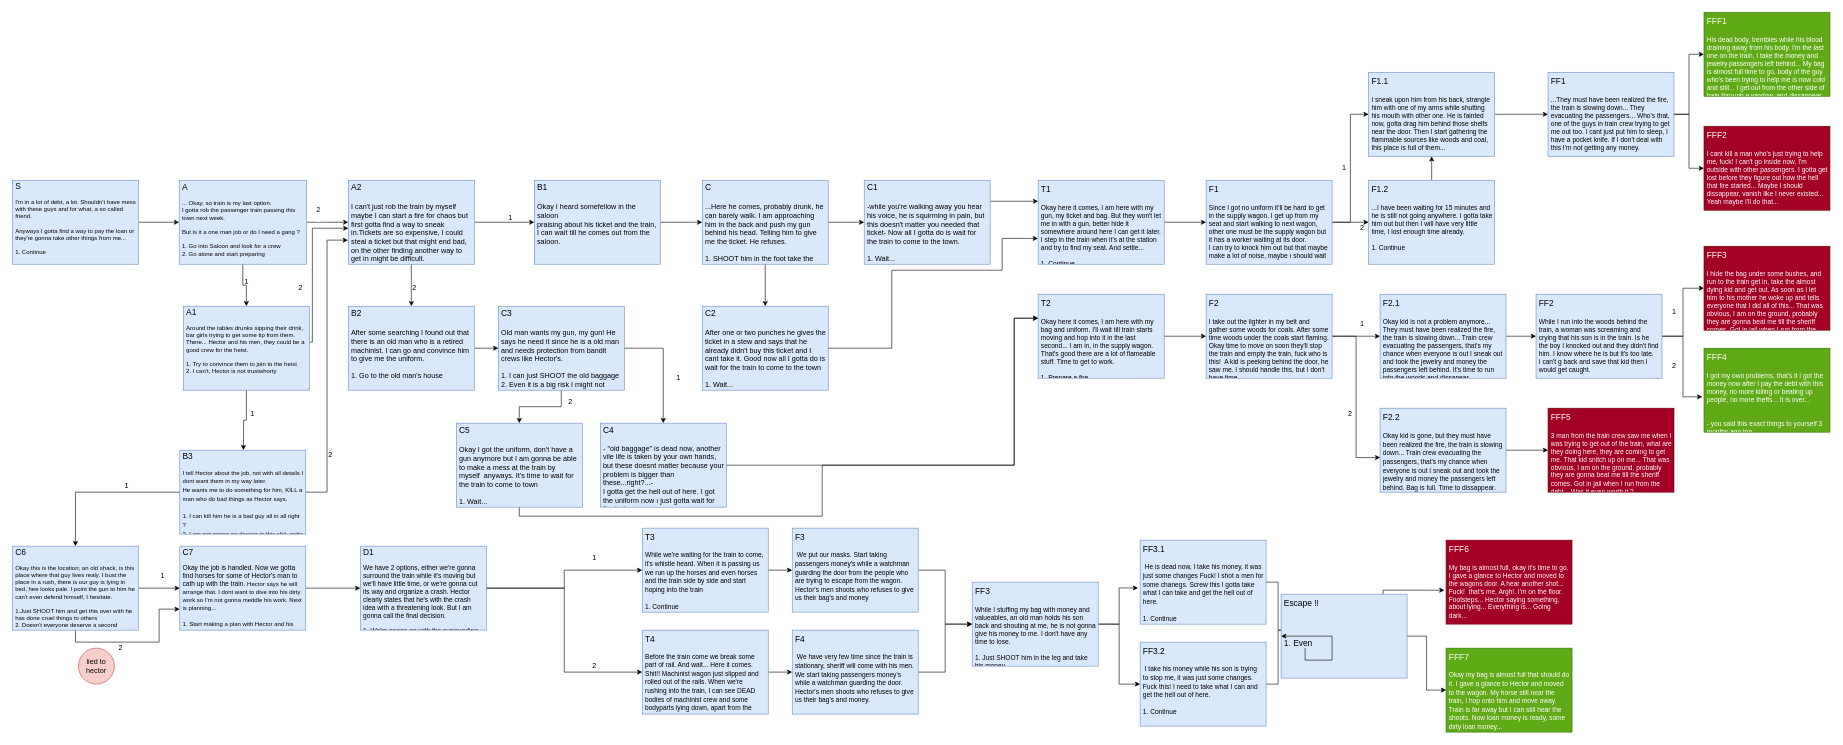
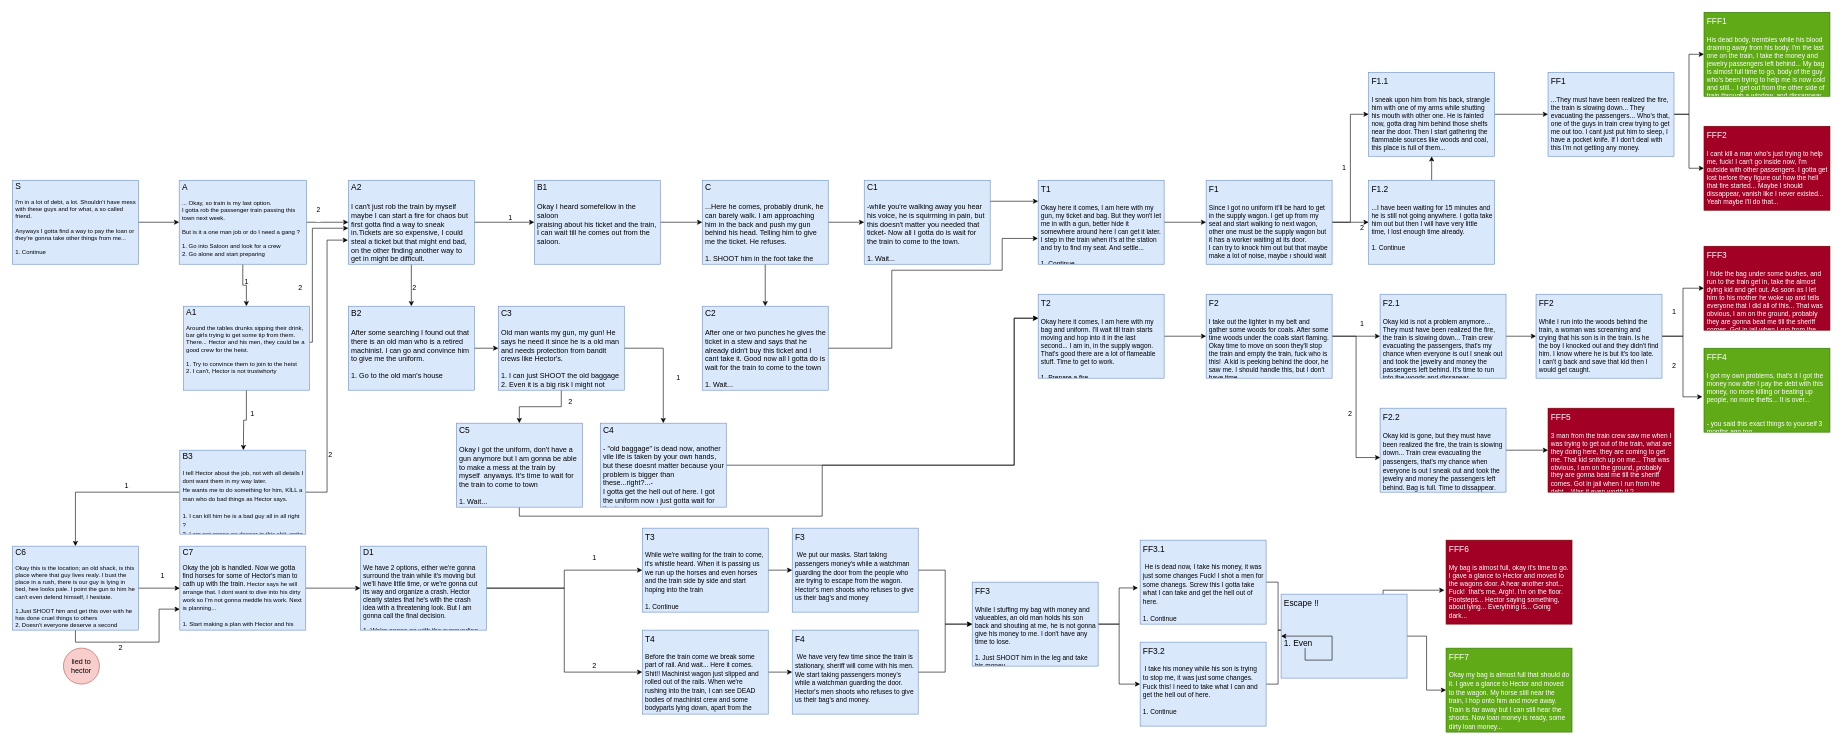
node "lied to hector": moved (96, 666) -> (81, 666)
